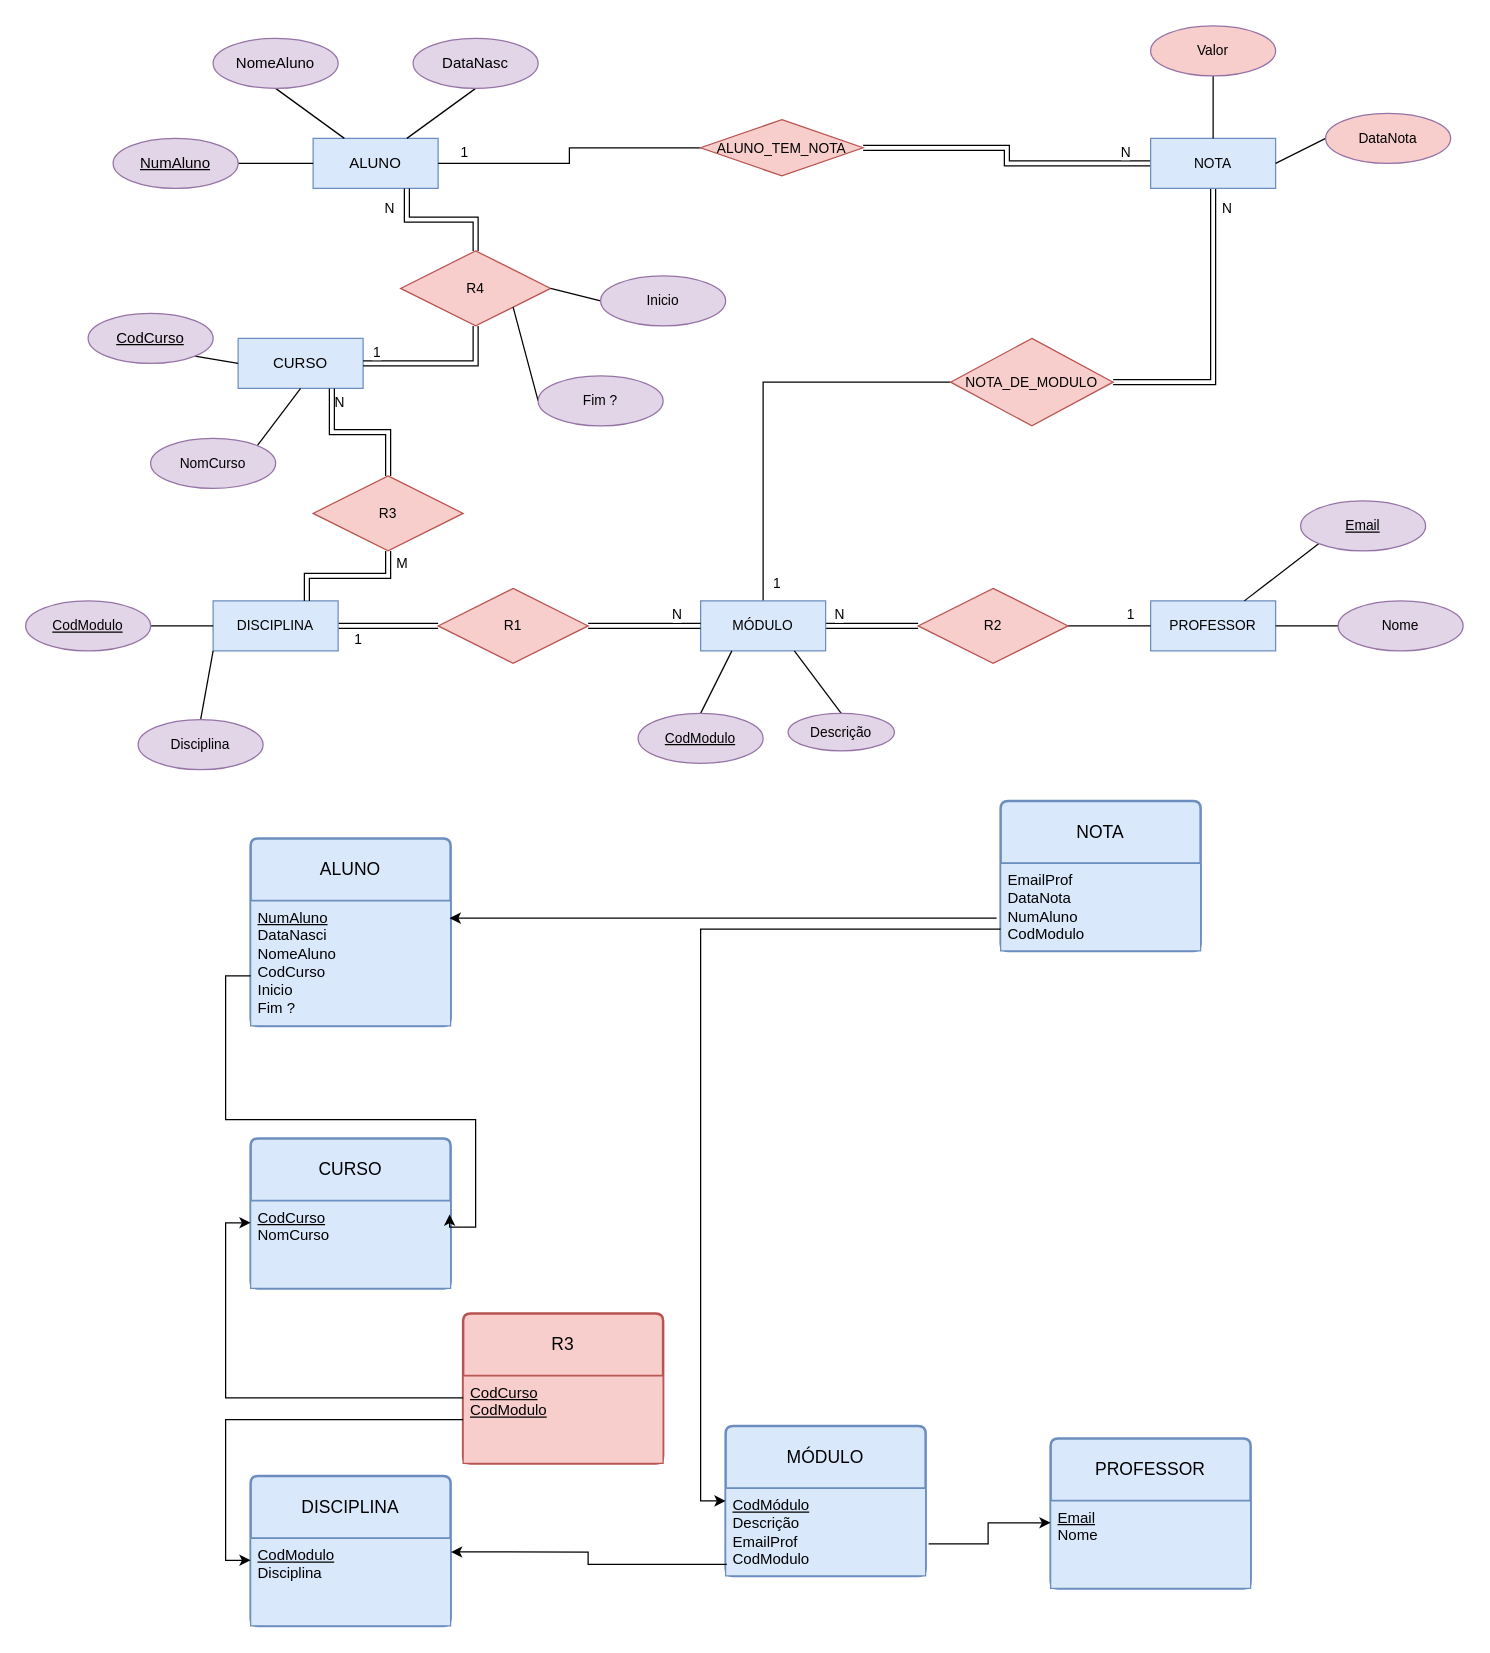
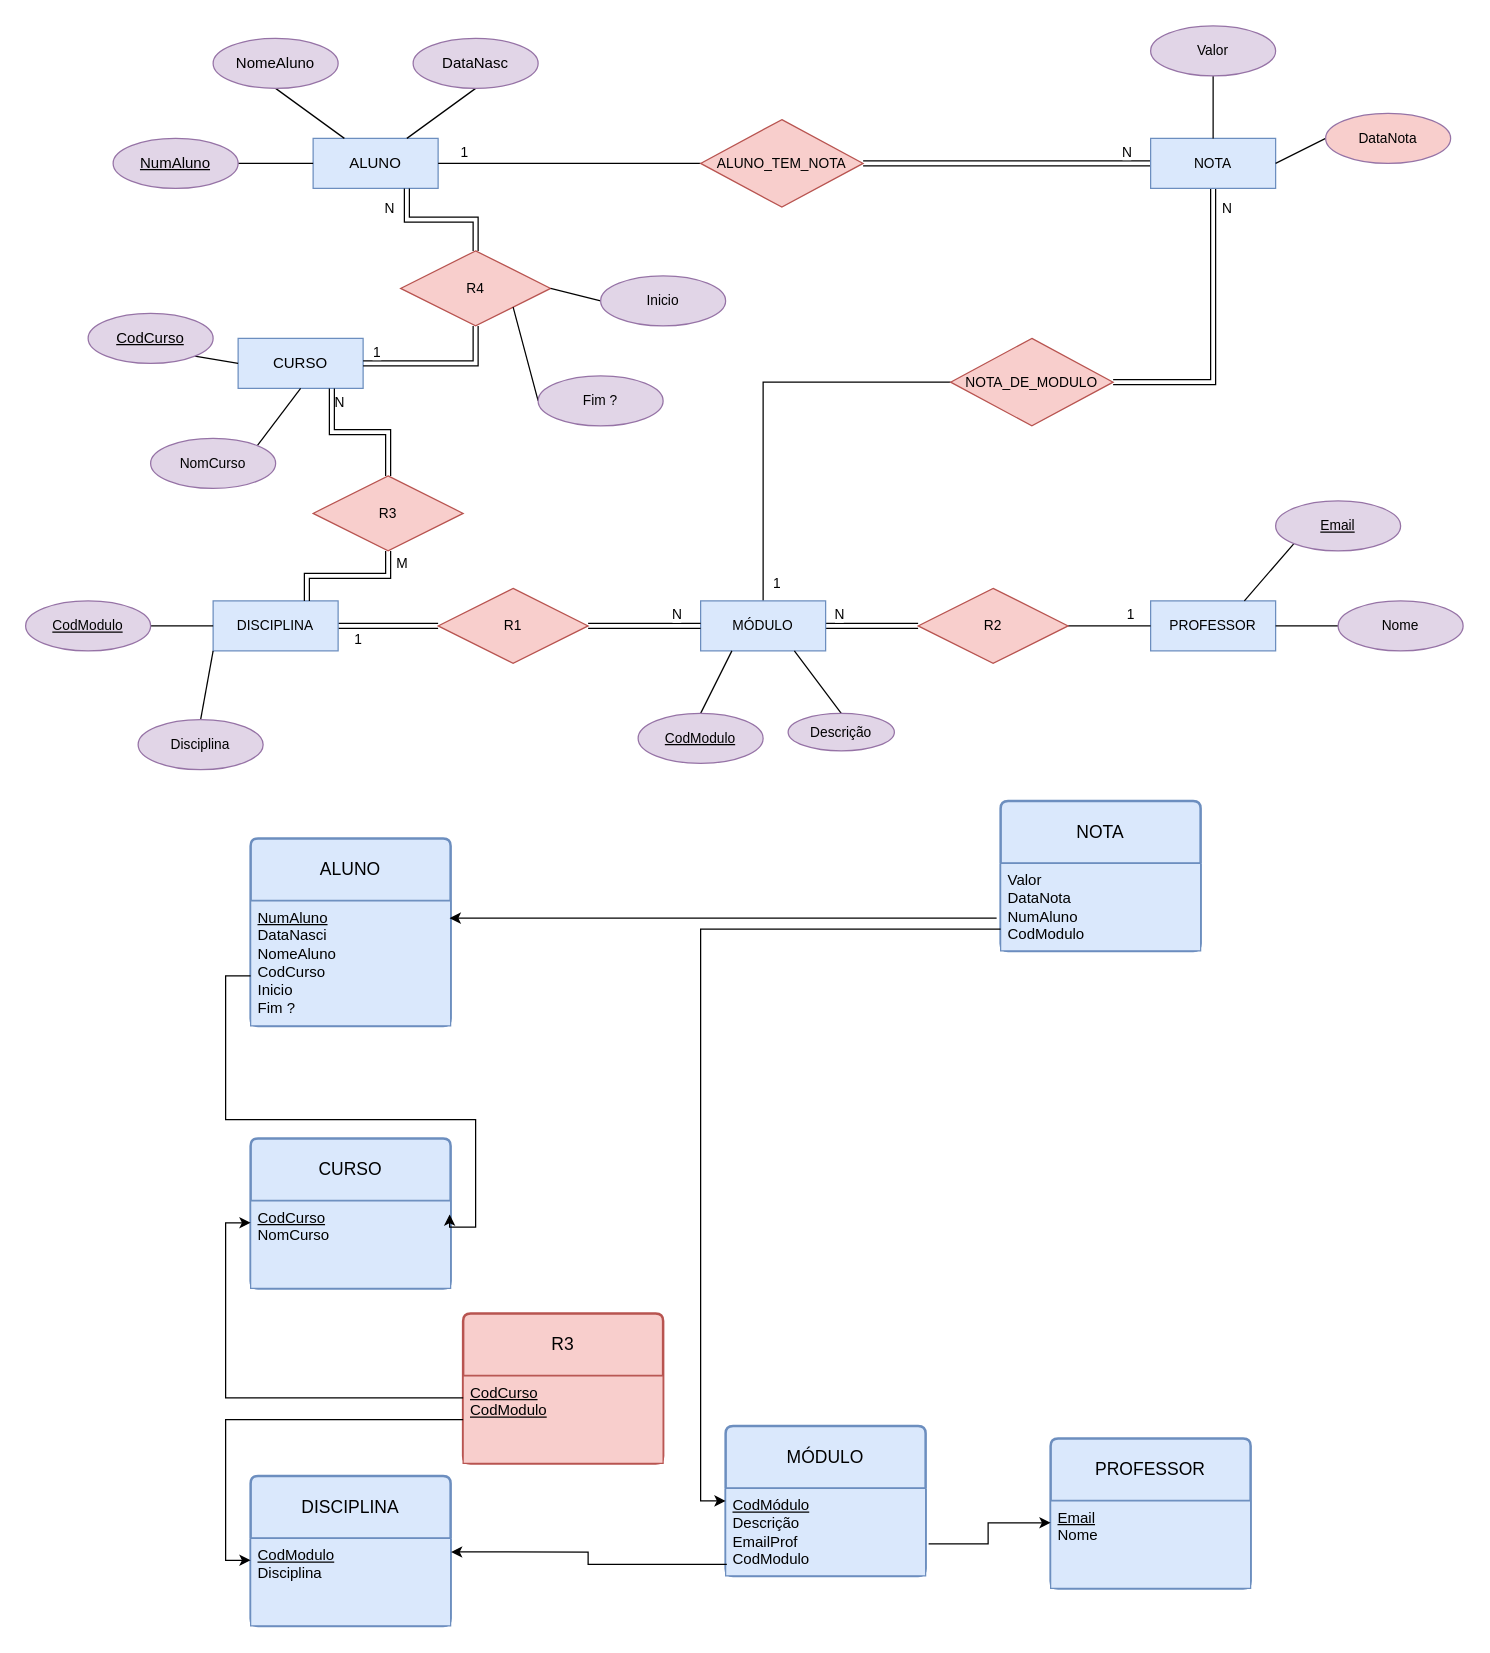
node "Valor": fillcolor #f8cecc -> #e1d5e7
node "ALUNO_TEM_NOTA": size 163x56 -> 163x88
node "Email": moved (1363, 526) -> (1338, 526)
node "EmailProf DataNota NumAluno CodModulo": label "EmailProf DataNota NumAluno CodModulo" -> "Valor DataNota NumAluno CodModulo"
